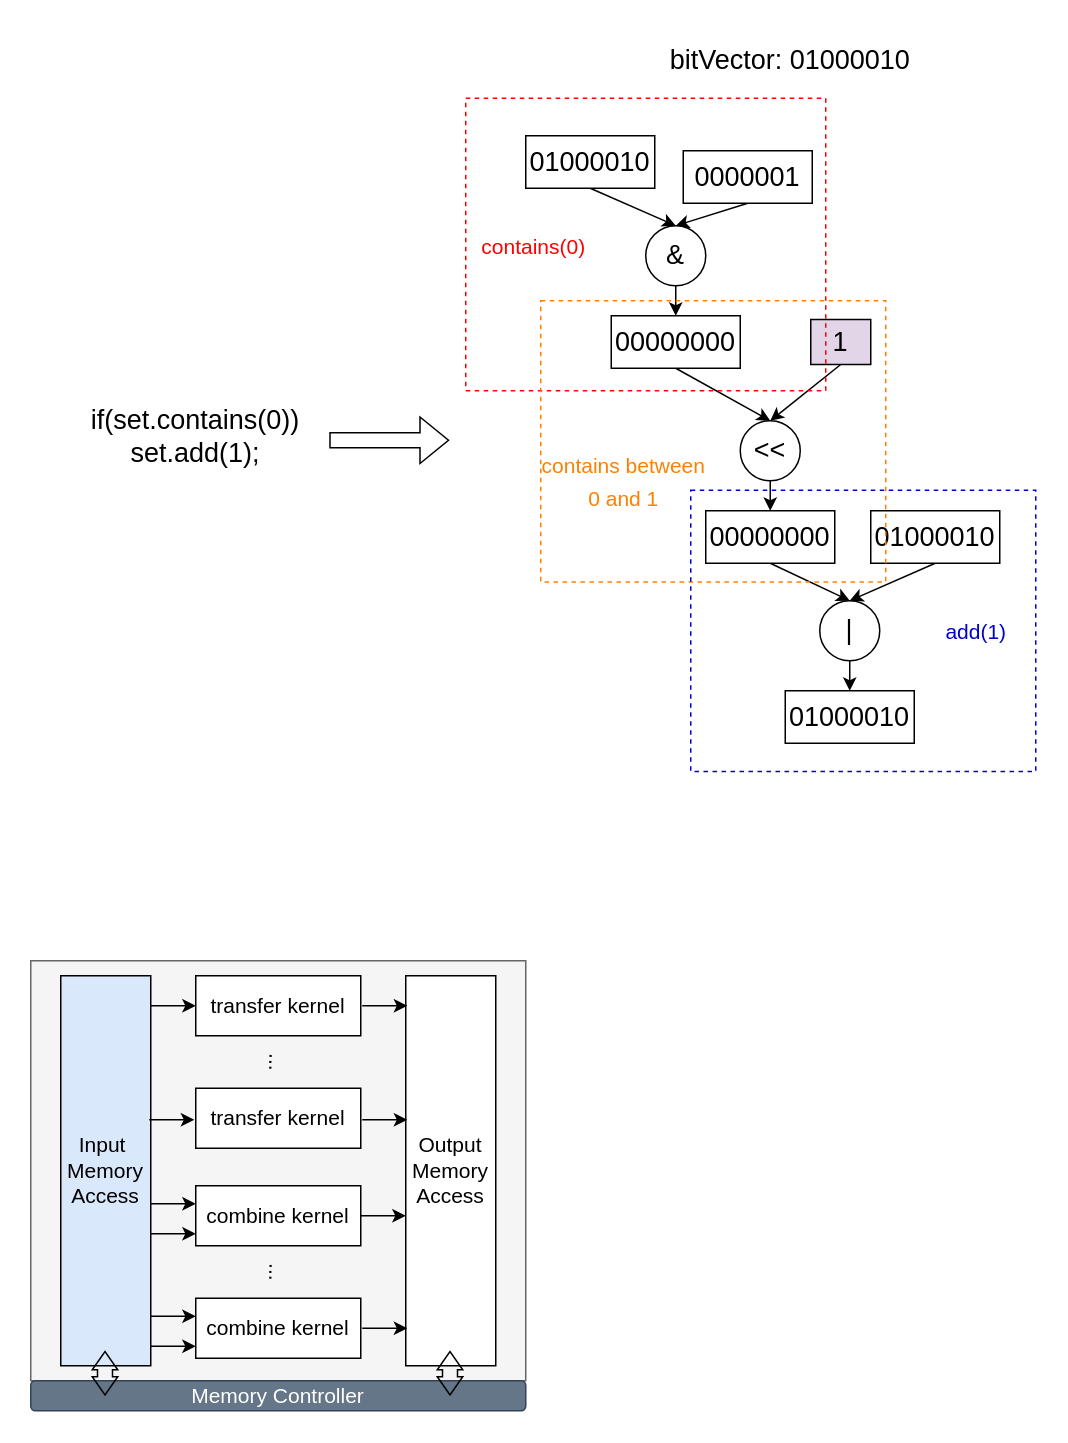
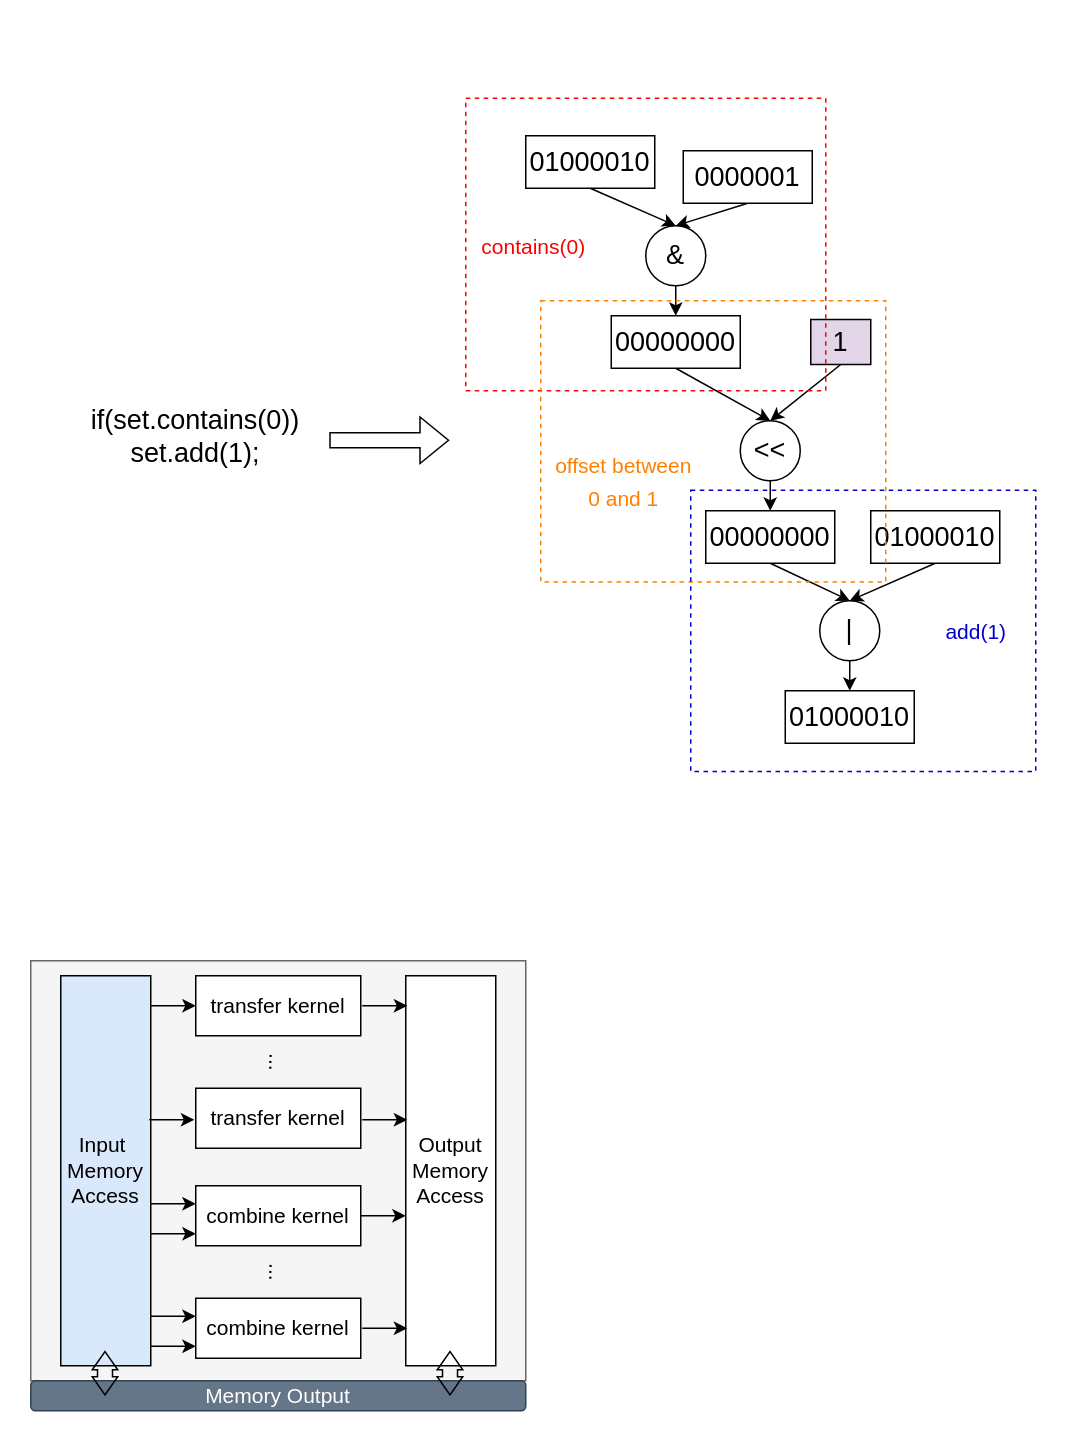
node "bitVector: 01000010": removed
node "contains between 0 and 1": label "contains between 0 and 1" -> "offset between 0 and 1"
node "Memory Controller": label "Memory Controller" -> "Memory Output"
